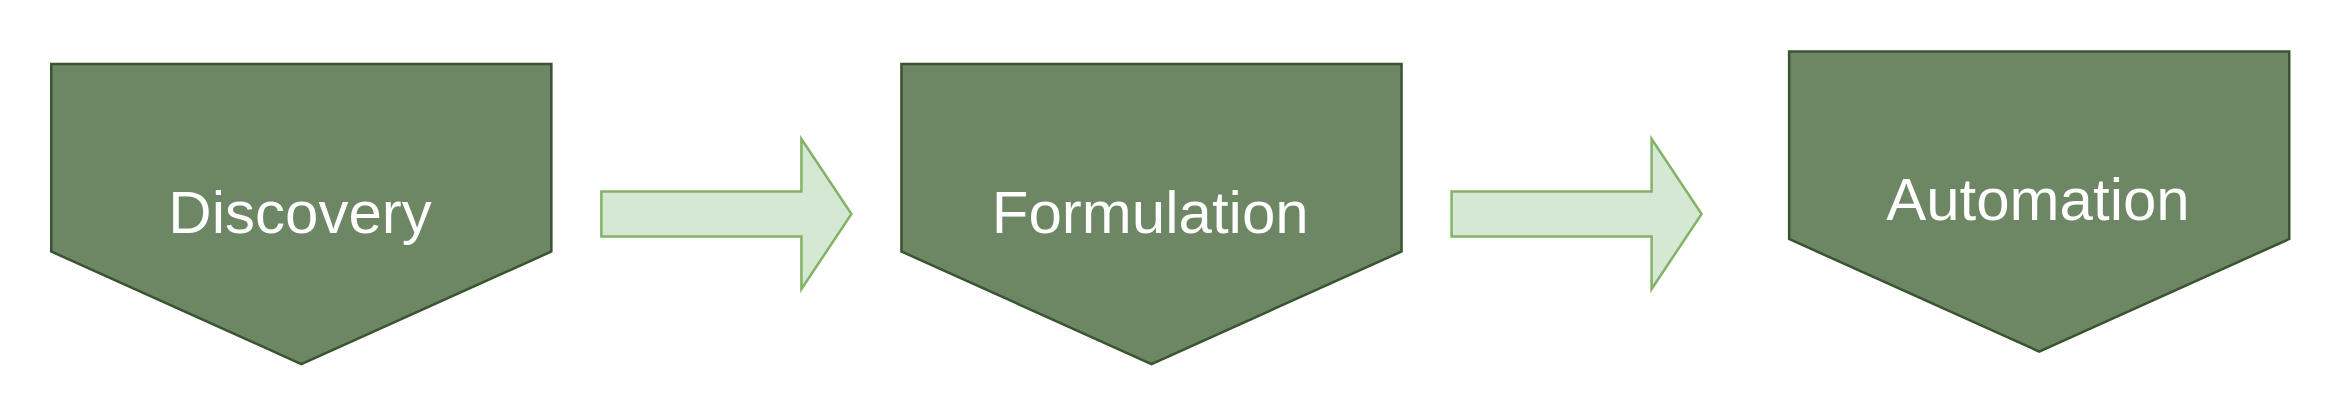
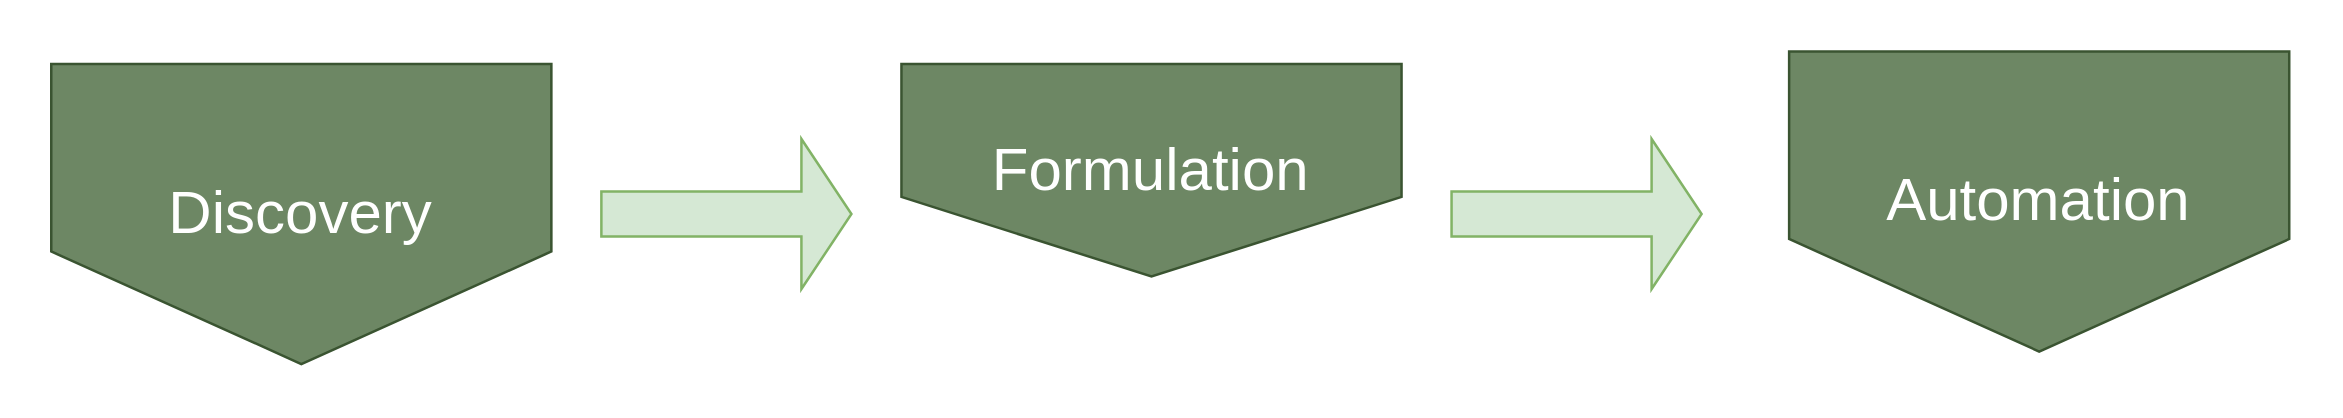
node "Formulation": size 500x300 -> 500x213
